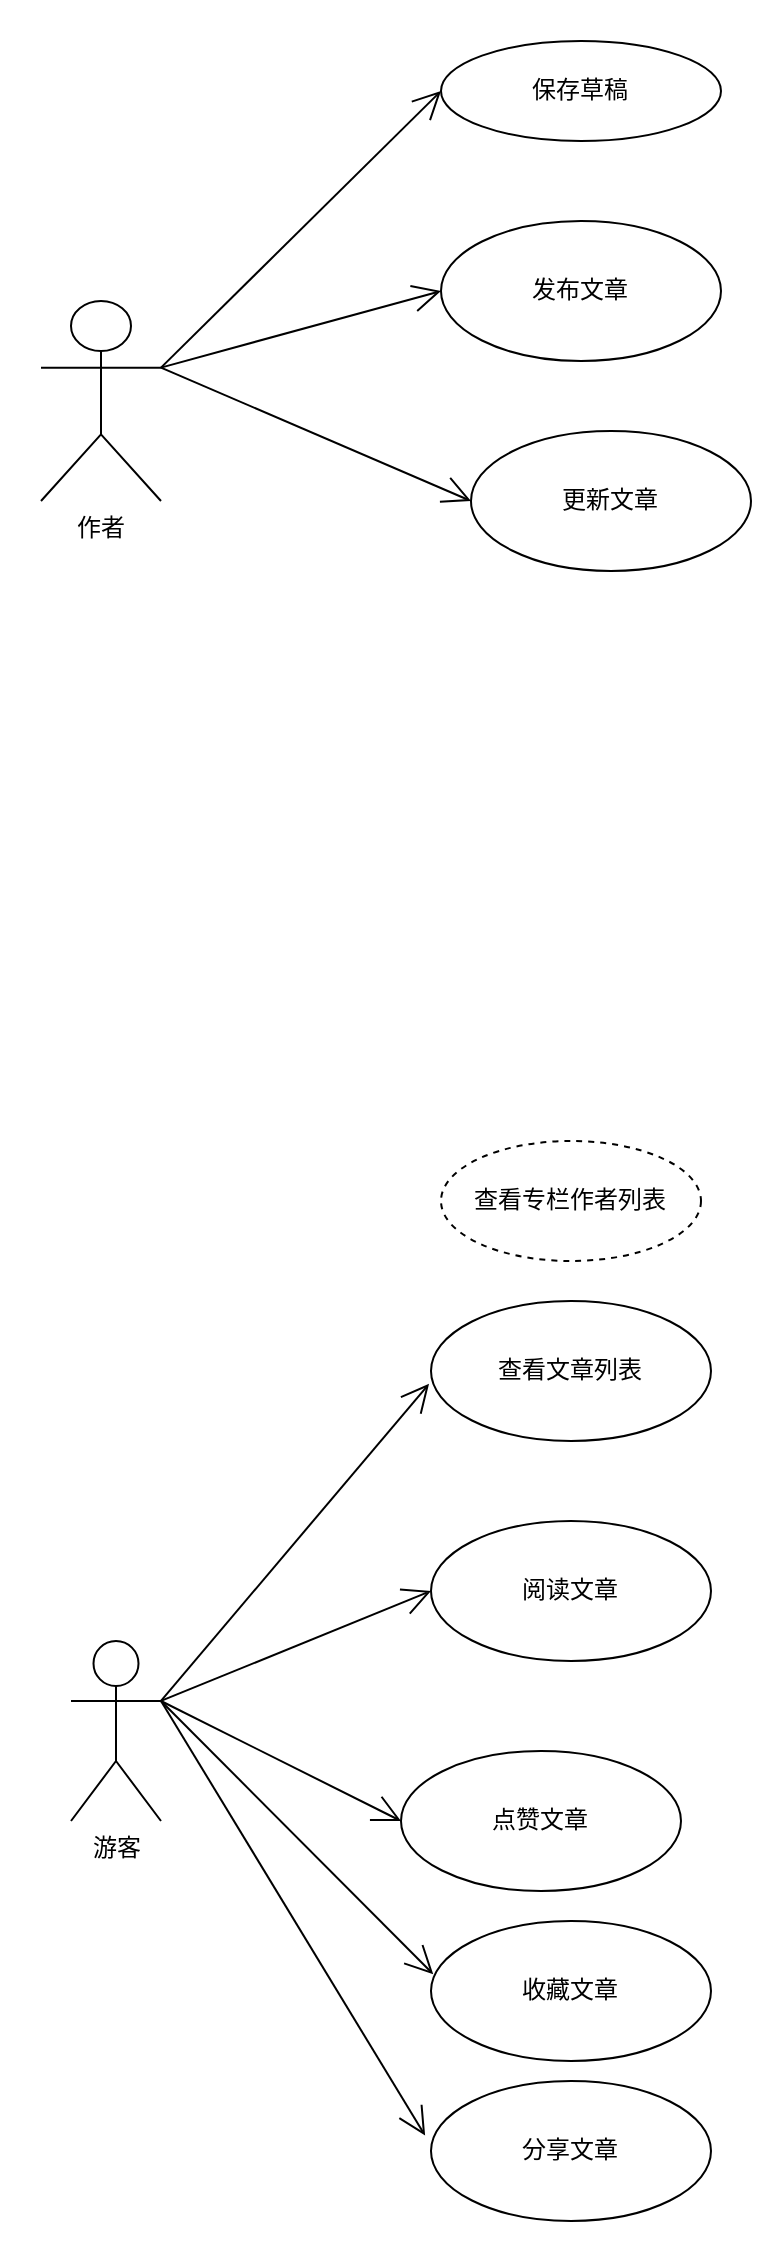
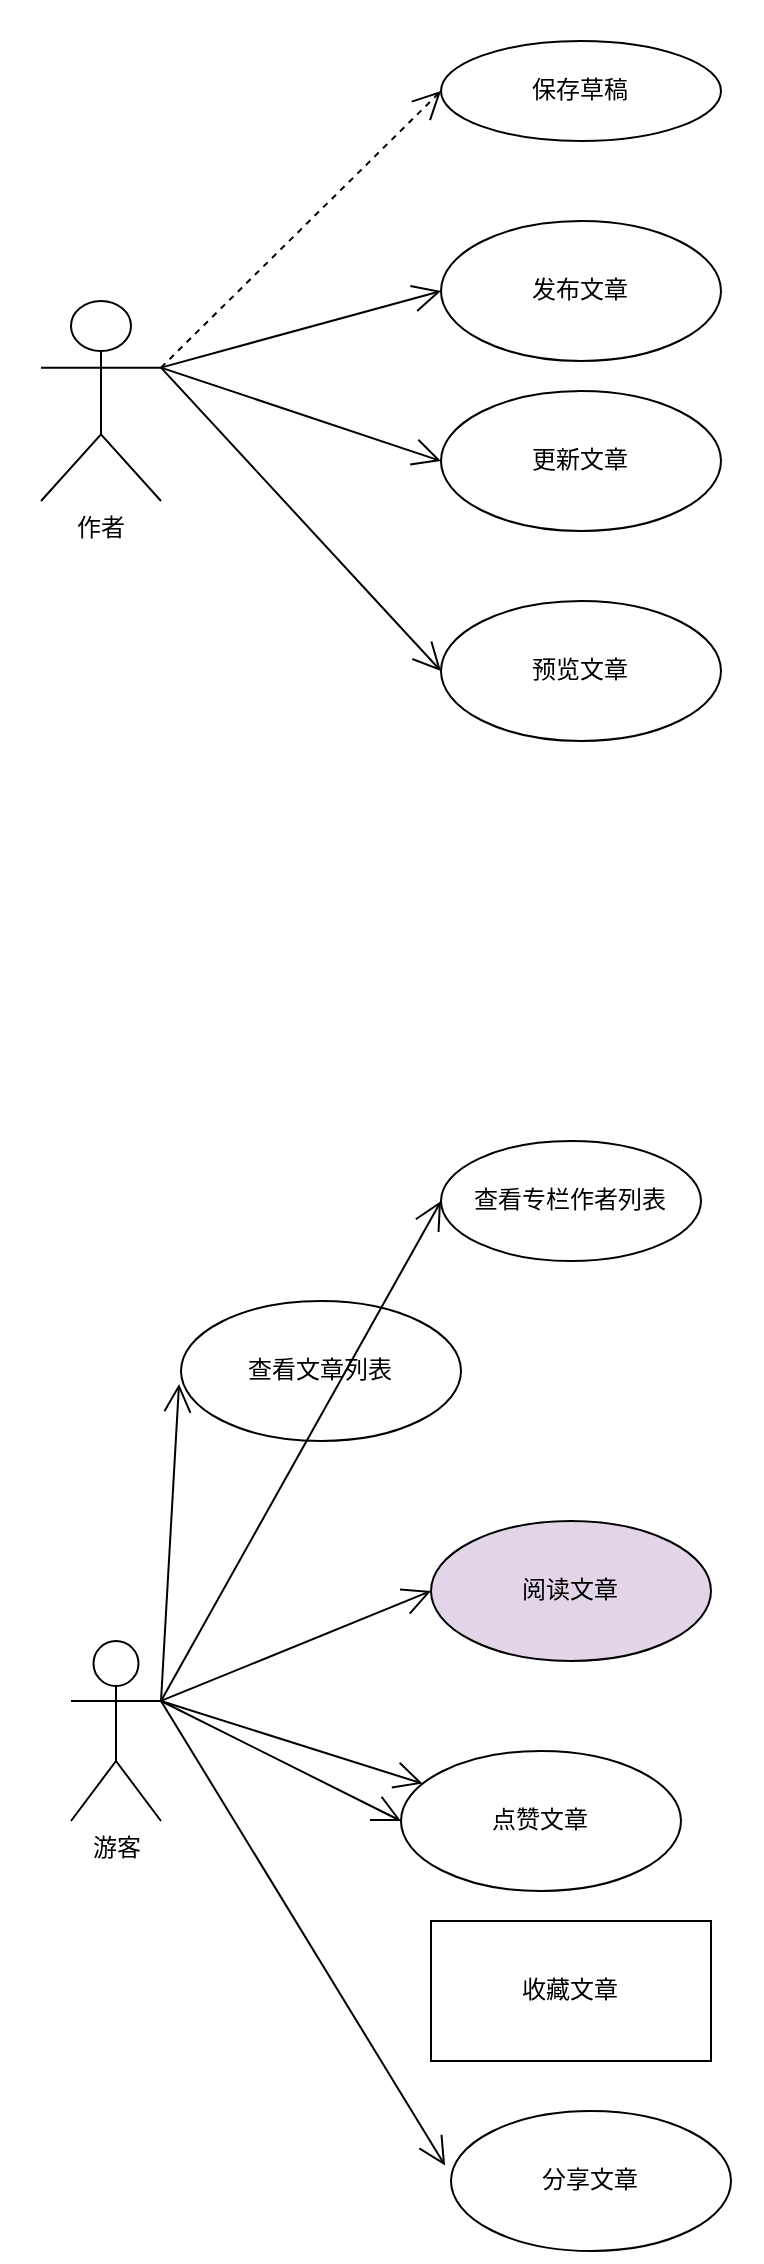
edge "作者" -> "保存草稿": style solid -> dashed
node "更新文章": moved (611, 501) -> (581, 461)
edge "作者" -> "预览文章": added
node "预览文章": added
node "查看专栏作者列表": style dashed -> solid
node "查看文章列表": moved (571, 1371) -> (321, 1371)
edge "游客" -> "查看专栏作者列表": added
node "阅读文章": fillcolor #ffffff -> #e1d5e7
edge "游客" -> "收藏文章": now "游客" -> "点赞文章"
node "收藏文章": shape ellipse -> rectangle
node "分享文章": moved (571, 2151) -> (591, 2181)
